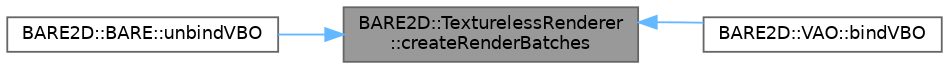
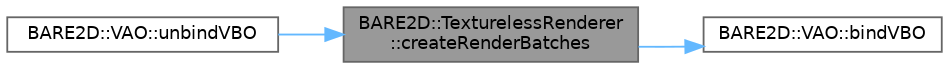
edge "BARE2D::VAO::bindVBO" -> "BARE2D::TexturelessRenderer ::createRenderBatches": reversed
node "BARE2D::BARE::unbindVBO": label "BARE2D::BARE::unbindVBO" -> "BARE2D::VAO::unbindVBO"
